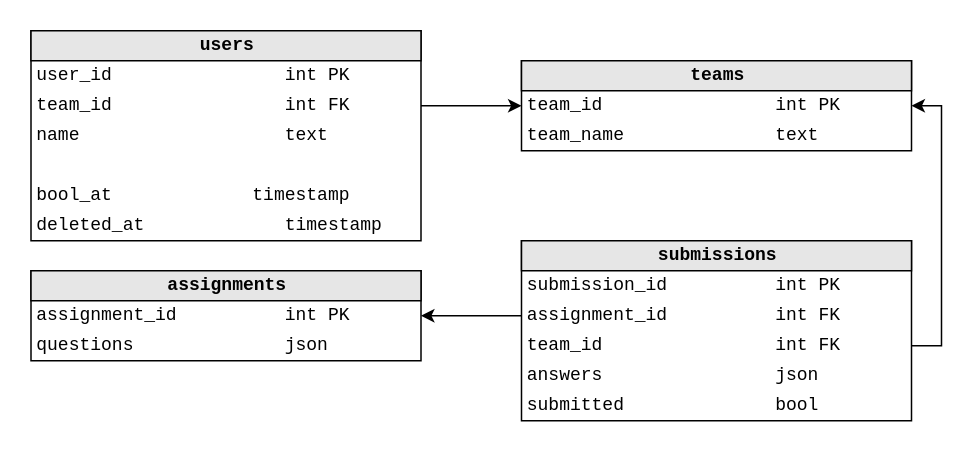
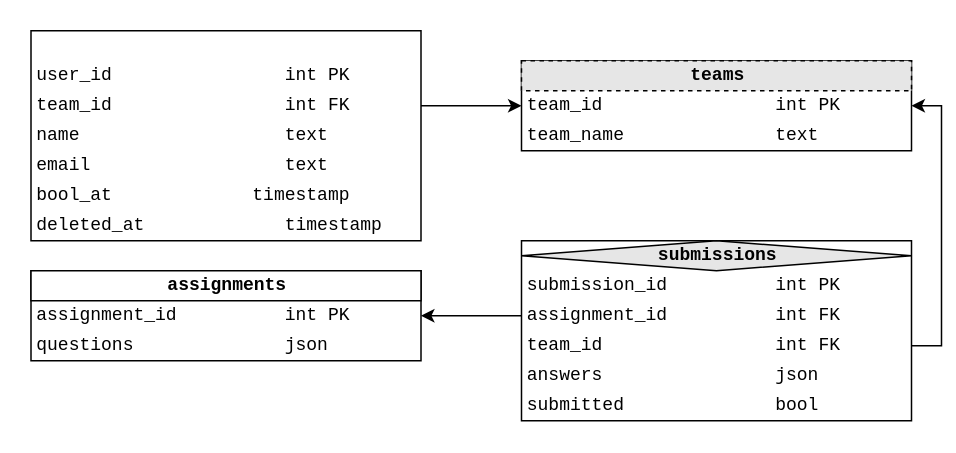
node "users": removed
node "teams": style solid -> dashed
node "email text": added
node "submissions": shape rectangle -> diamond
node "assignments": fillcolor #e6e6e6 -> #ffffff
